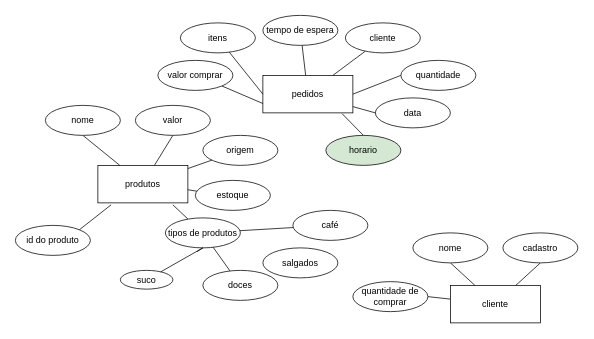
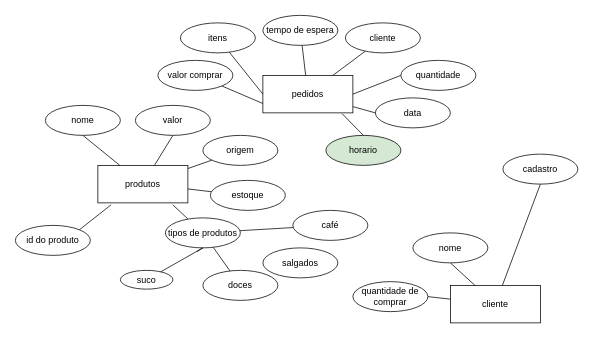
node "estoque": moved (233, 195) -> (248, 195)
node "cadastro": moved (540, 248) -> (540, 169)
